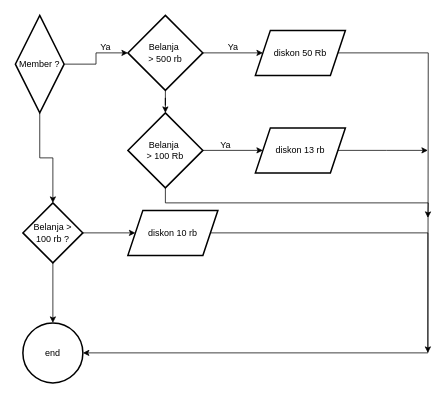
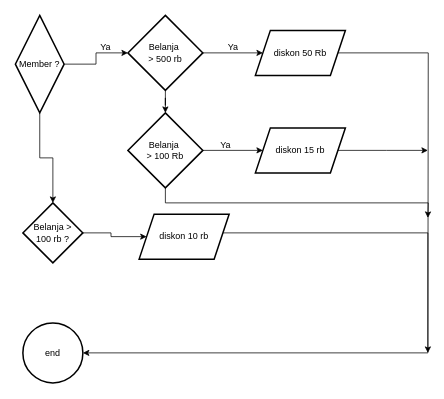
node "diskon 13 rb": label "diskon 13 rb" -> "diskon 15 rb"
node "diskon 10 rb": moved (173, 233) -> (184, 237)
edge "Belanja > 100 rb ?" -> "end": removed
